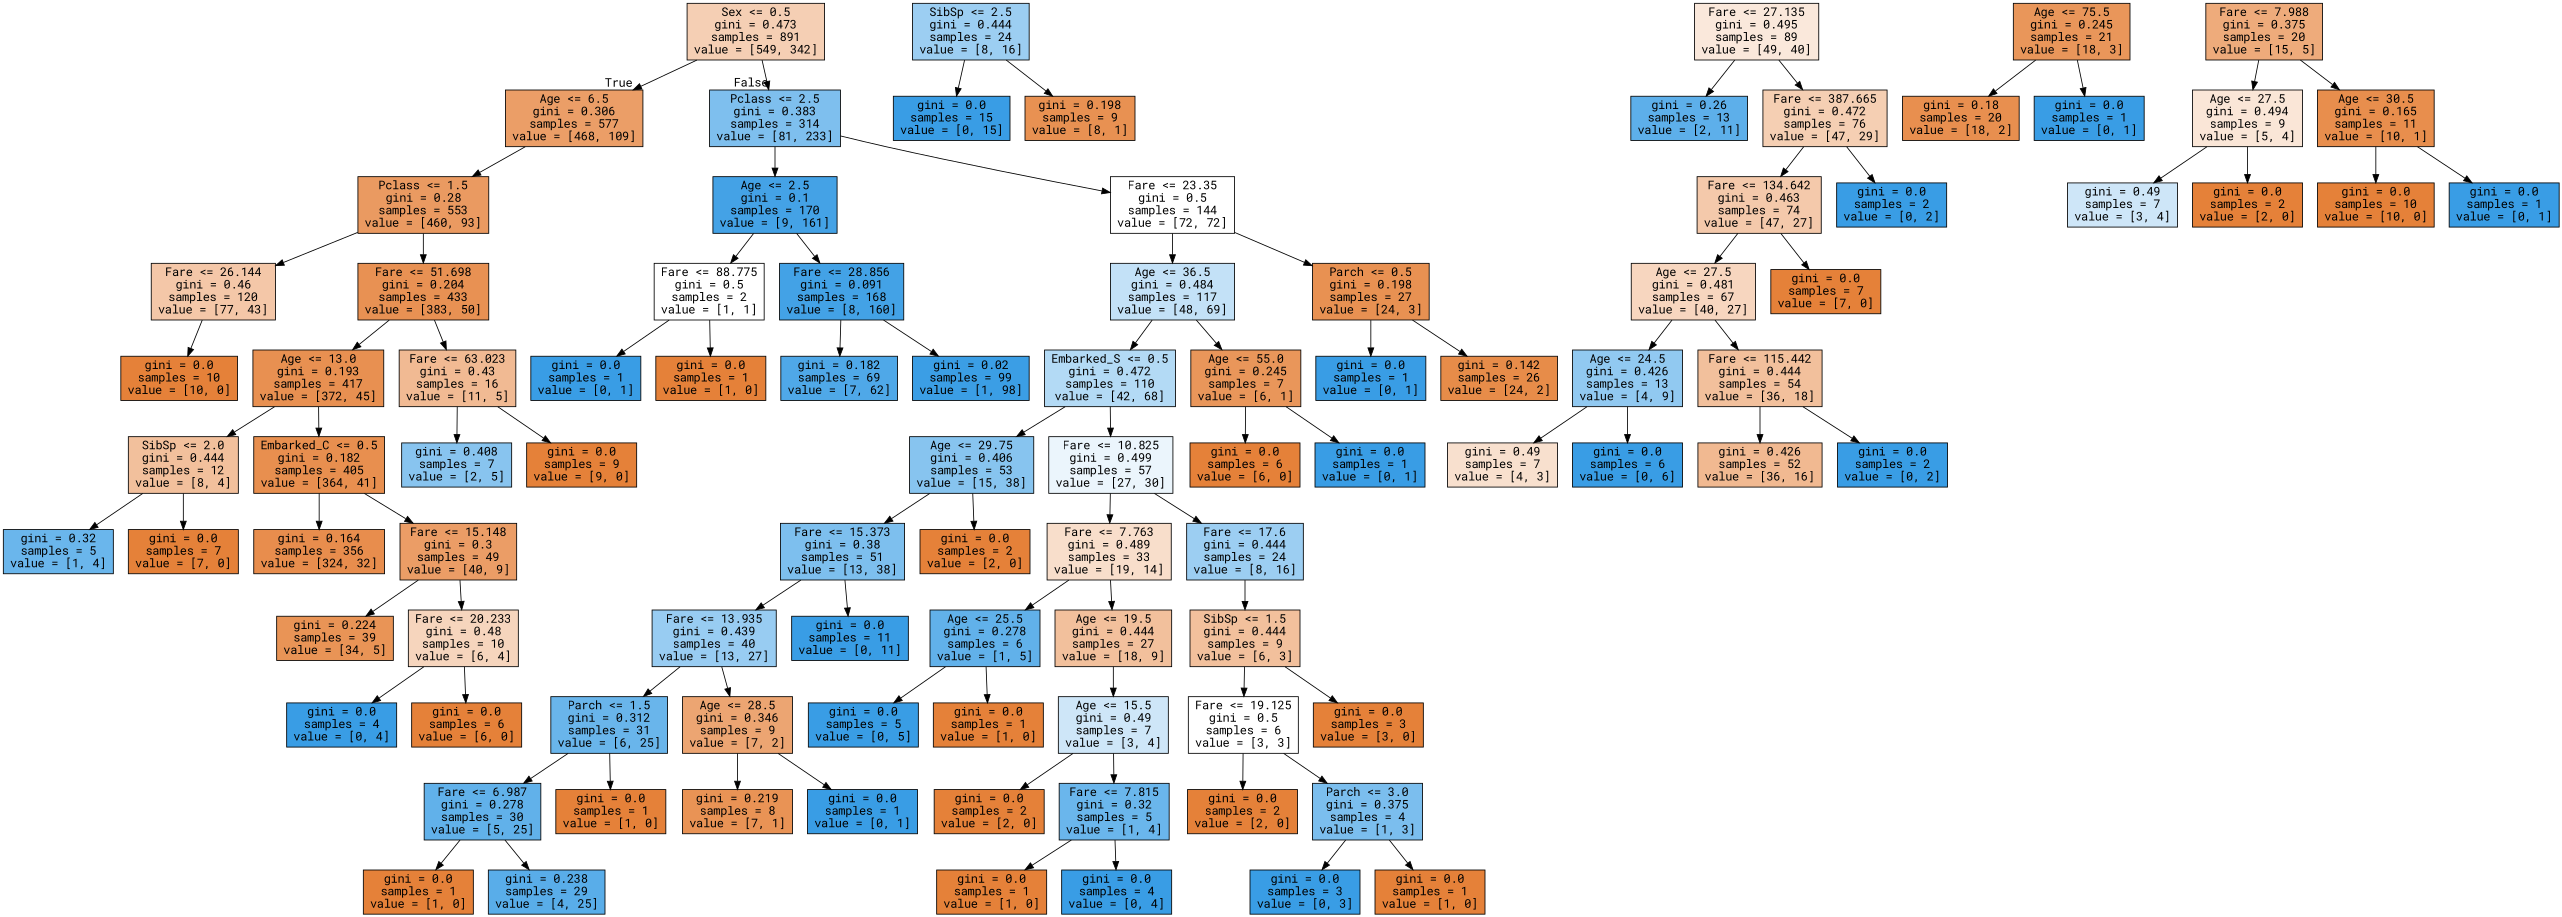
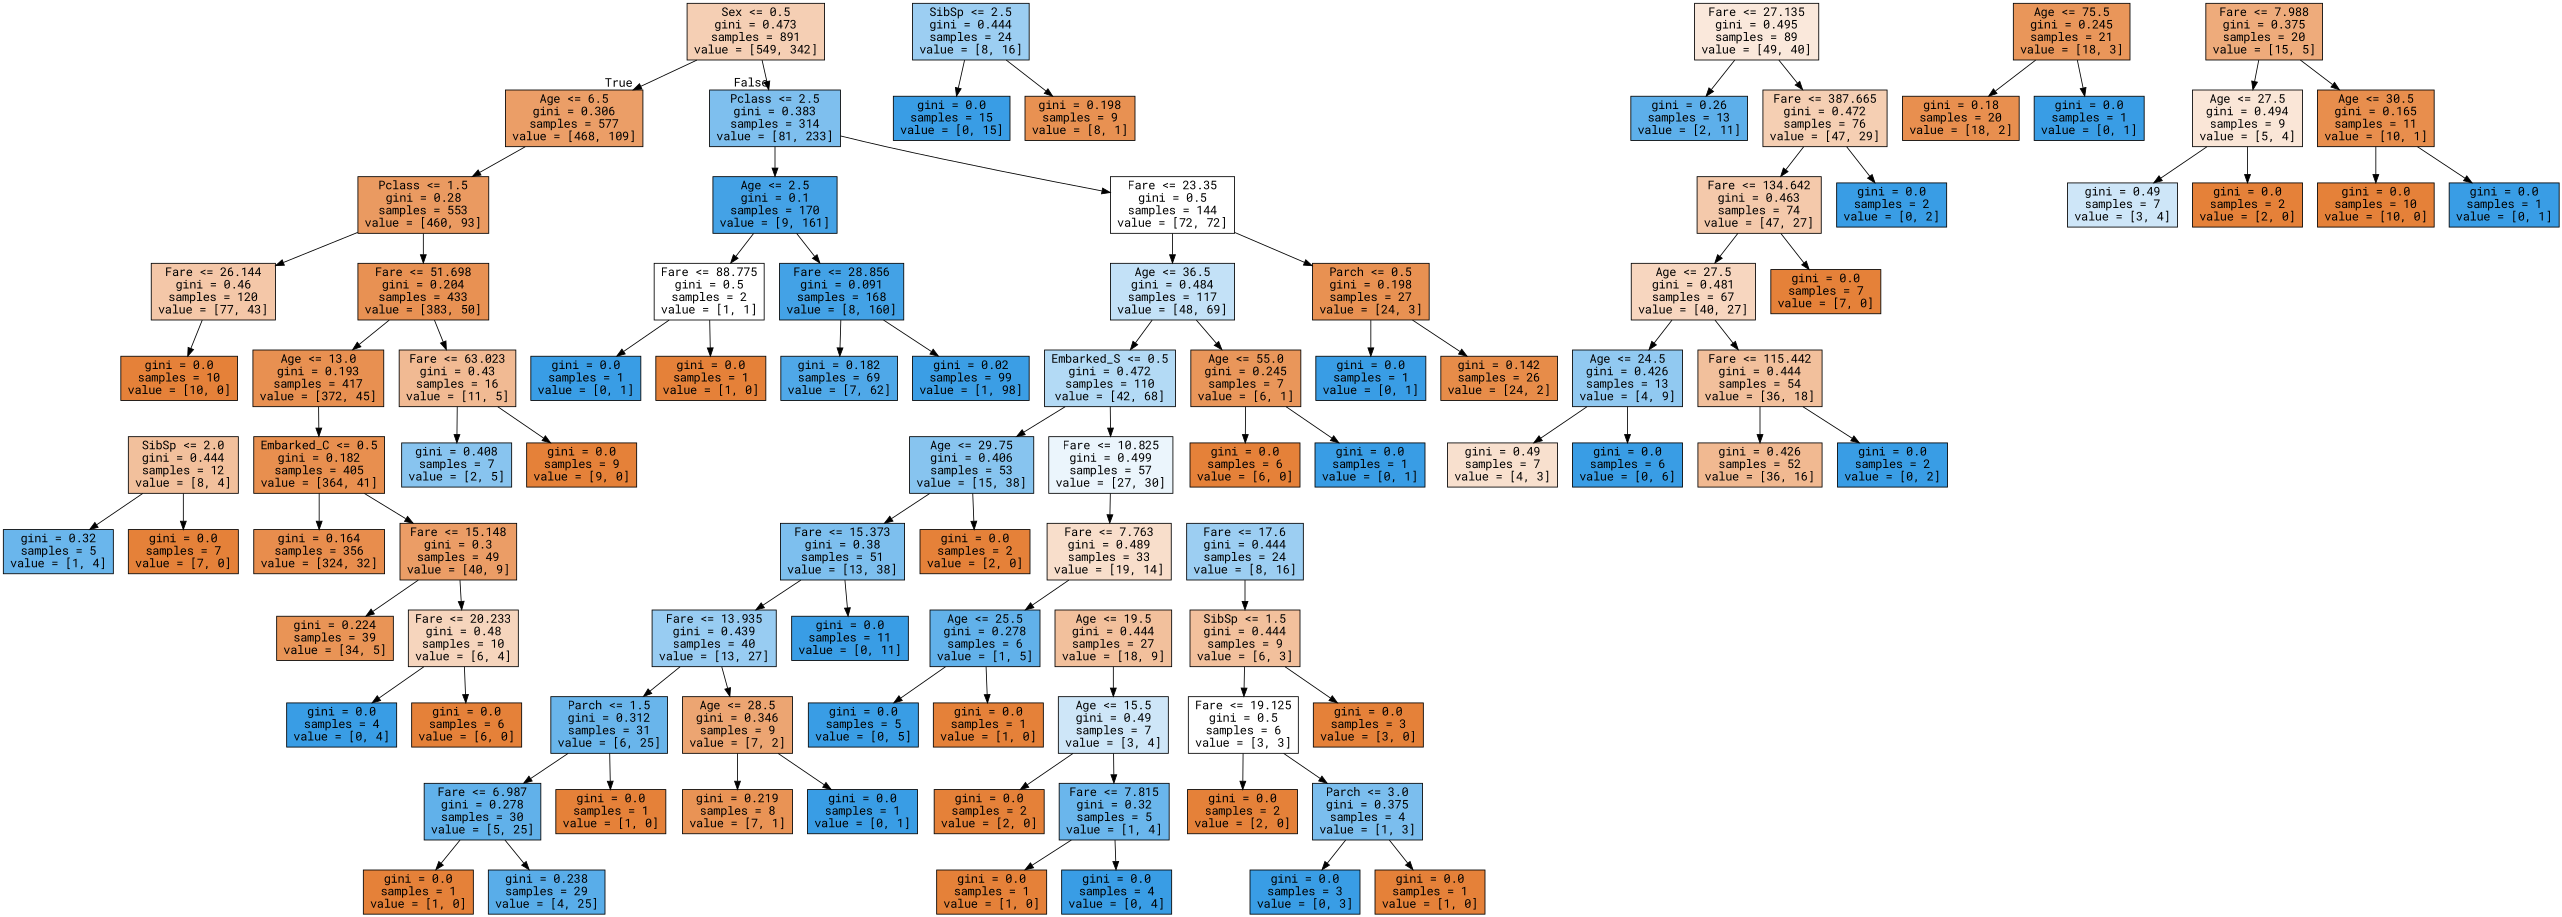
edge "Age <= 13.0 gini = 0.193 samples = 417 value = [372, 45]" -> "SibSp <= 2.0 gini = 0.444 samples = 12 value = [8, 4]": removed
edge "Fare <= 10.825 gini = 0.499 samples = 57 value = [27, 30]" -> "Fare <= 17.6 gini = 0.444 samples = 24 value = [8, 16]": removed
edge "Fare <= 7.763 gini = 0.489 samples = 33 value = [19, 14]" -> "Age <= 19.5 gini = 0.444 samples = 27 value = [18, 9]": removed
